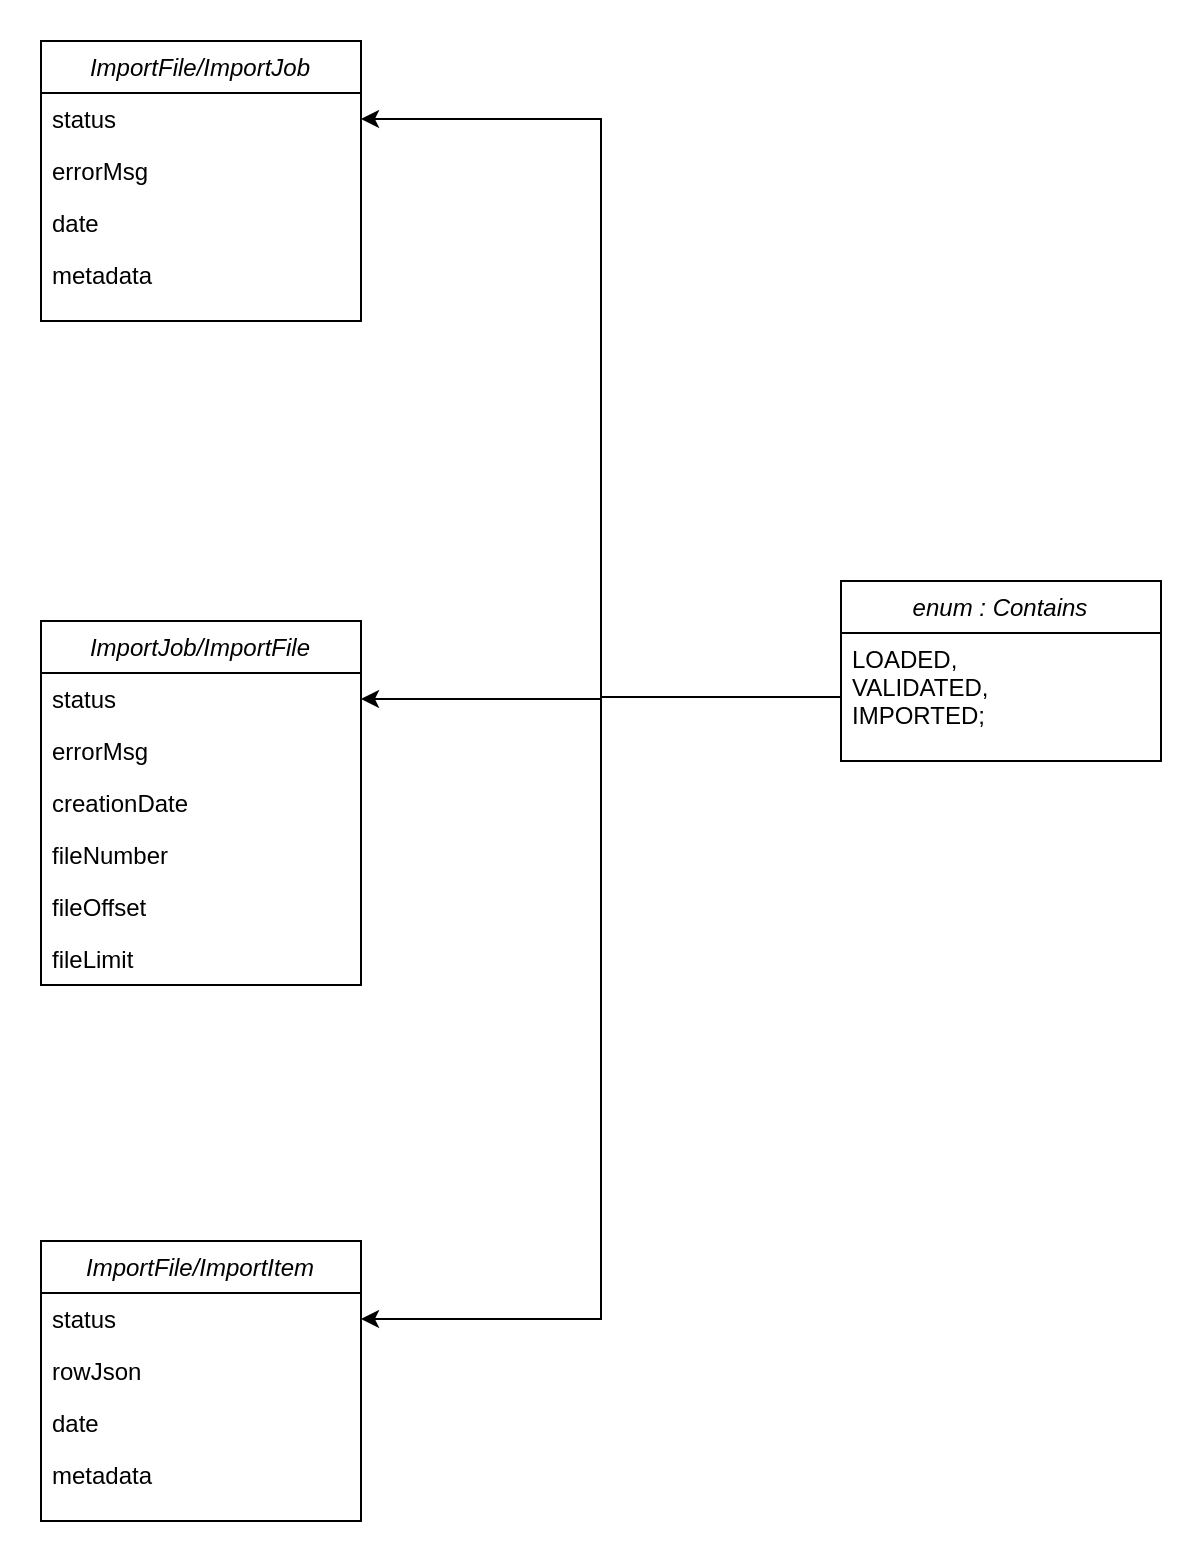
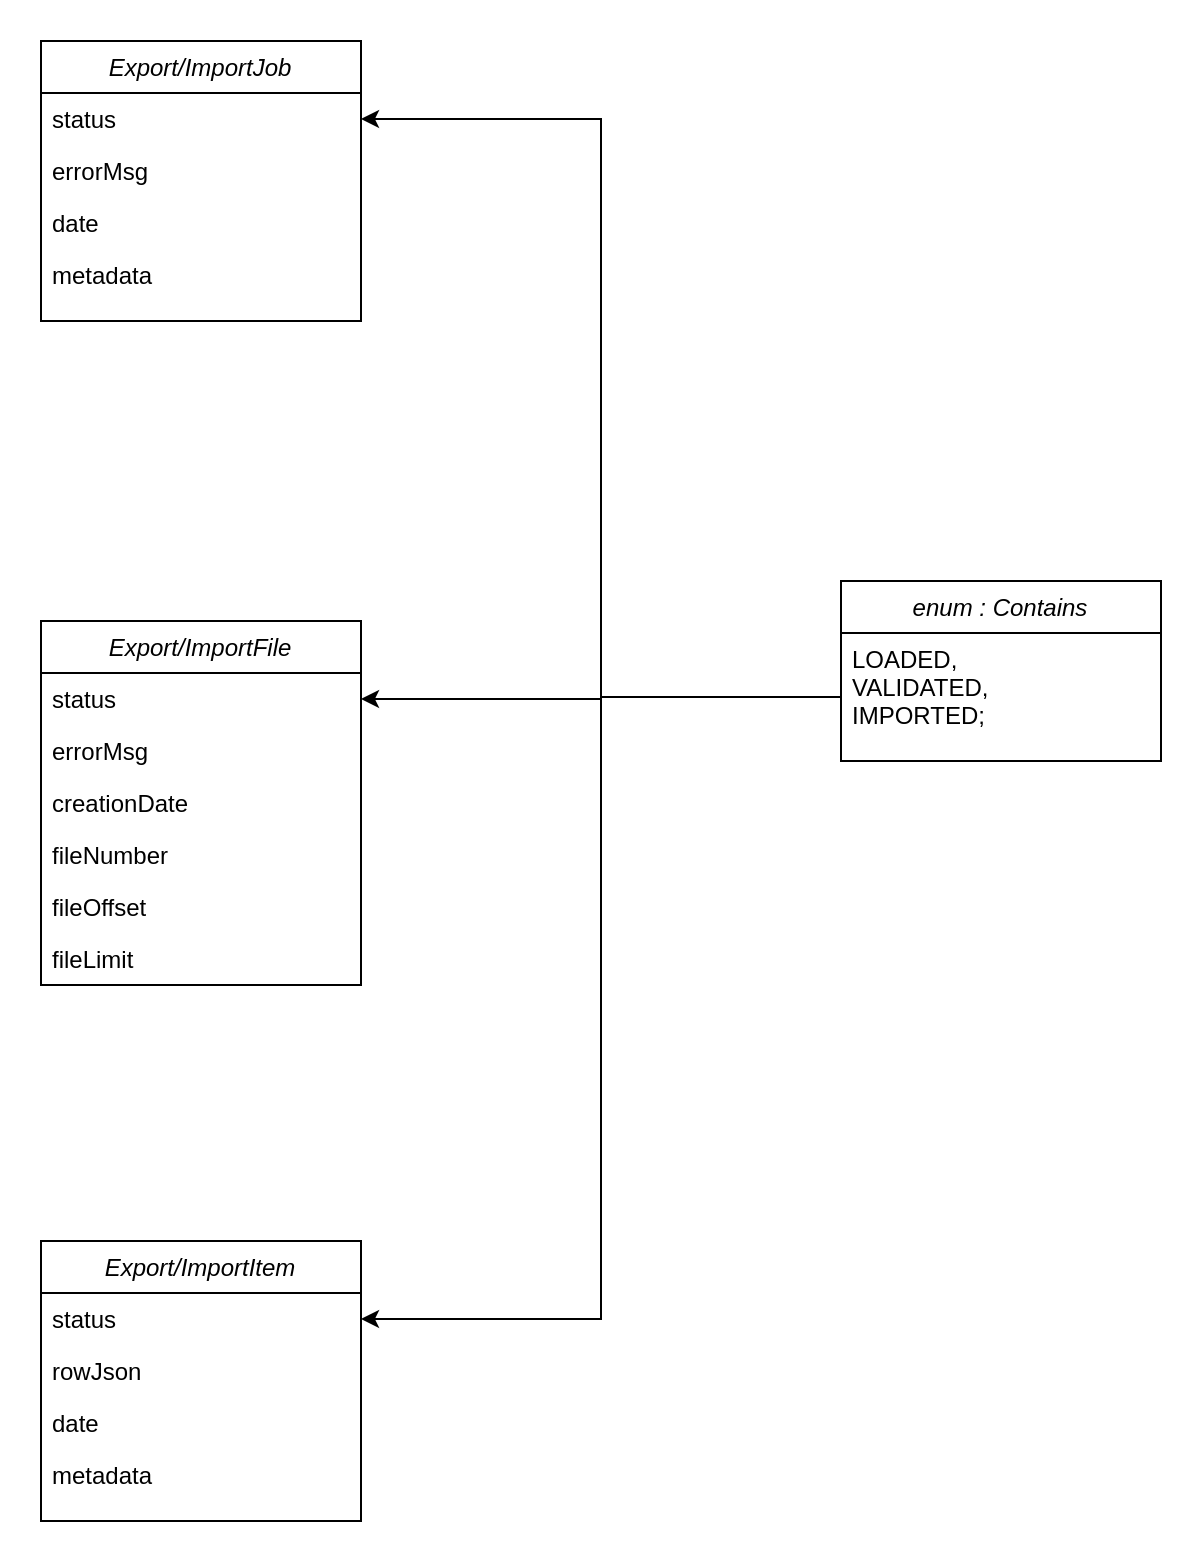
node "ImportFile/ImportJob": label "ImportFile/ImportJob" -> "Export/ImportJob"
node "ImportJob/ImportFile": label "ImportJob/ImportFile" -> "Export/ImportFile"
node "ImportFile/ImportItem": label "ImportFile/ImportItem" -> "Export/ImportItem"
